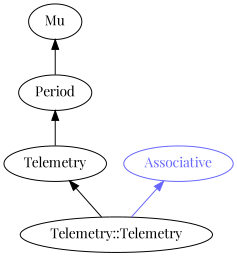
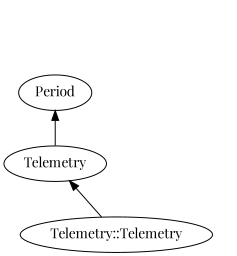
node "Mu": removed
node "Associative": removed
